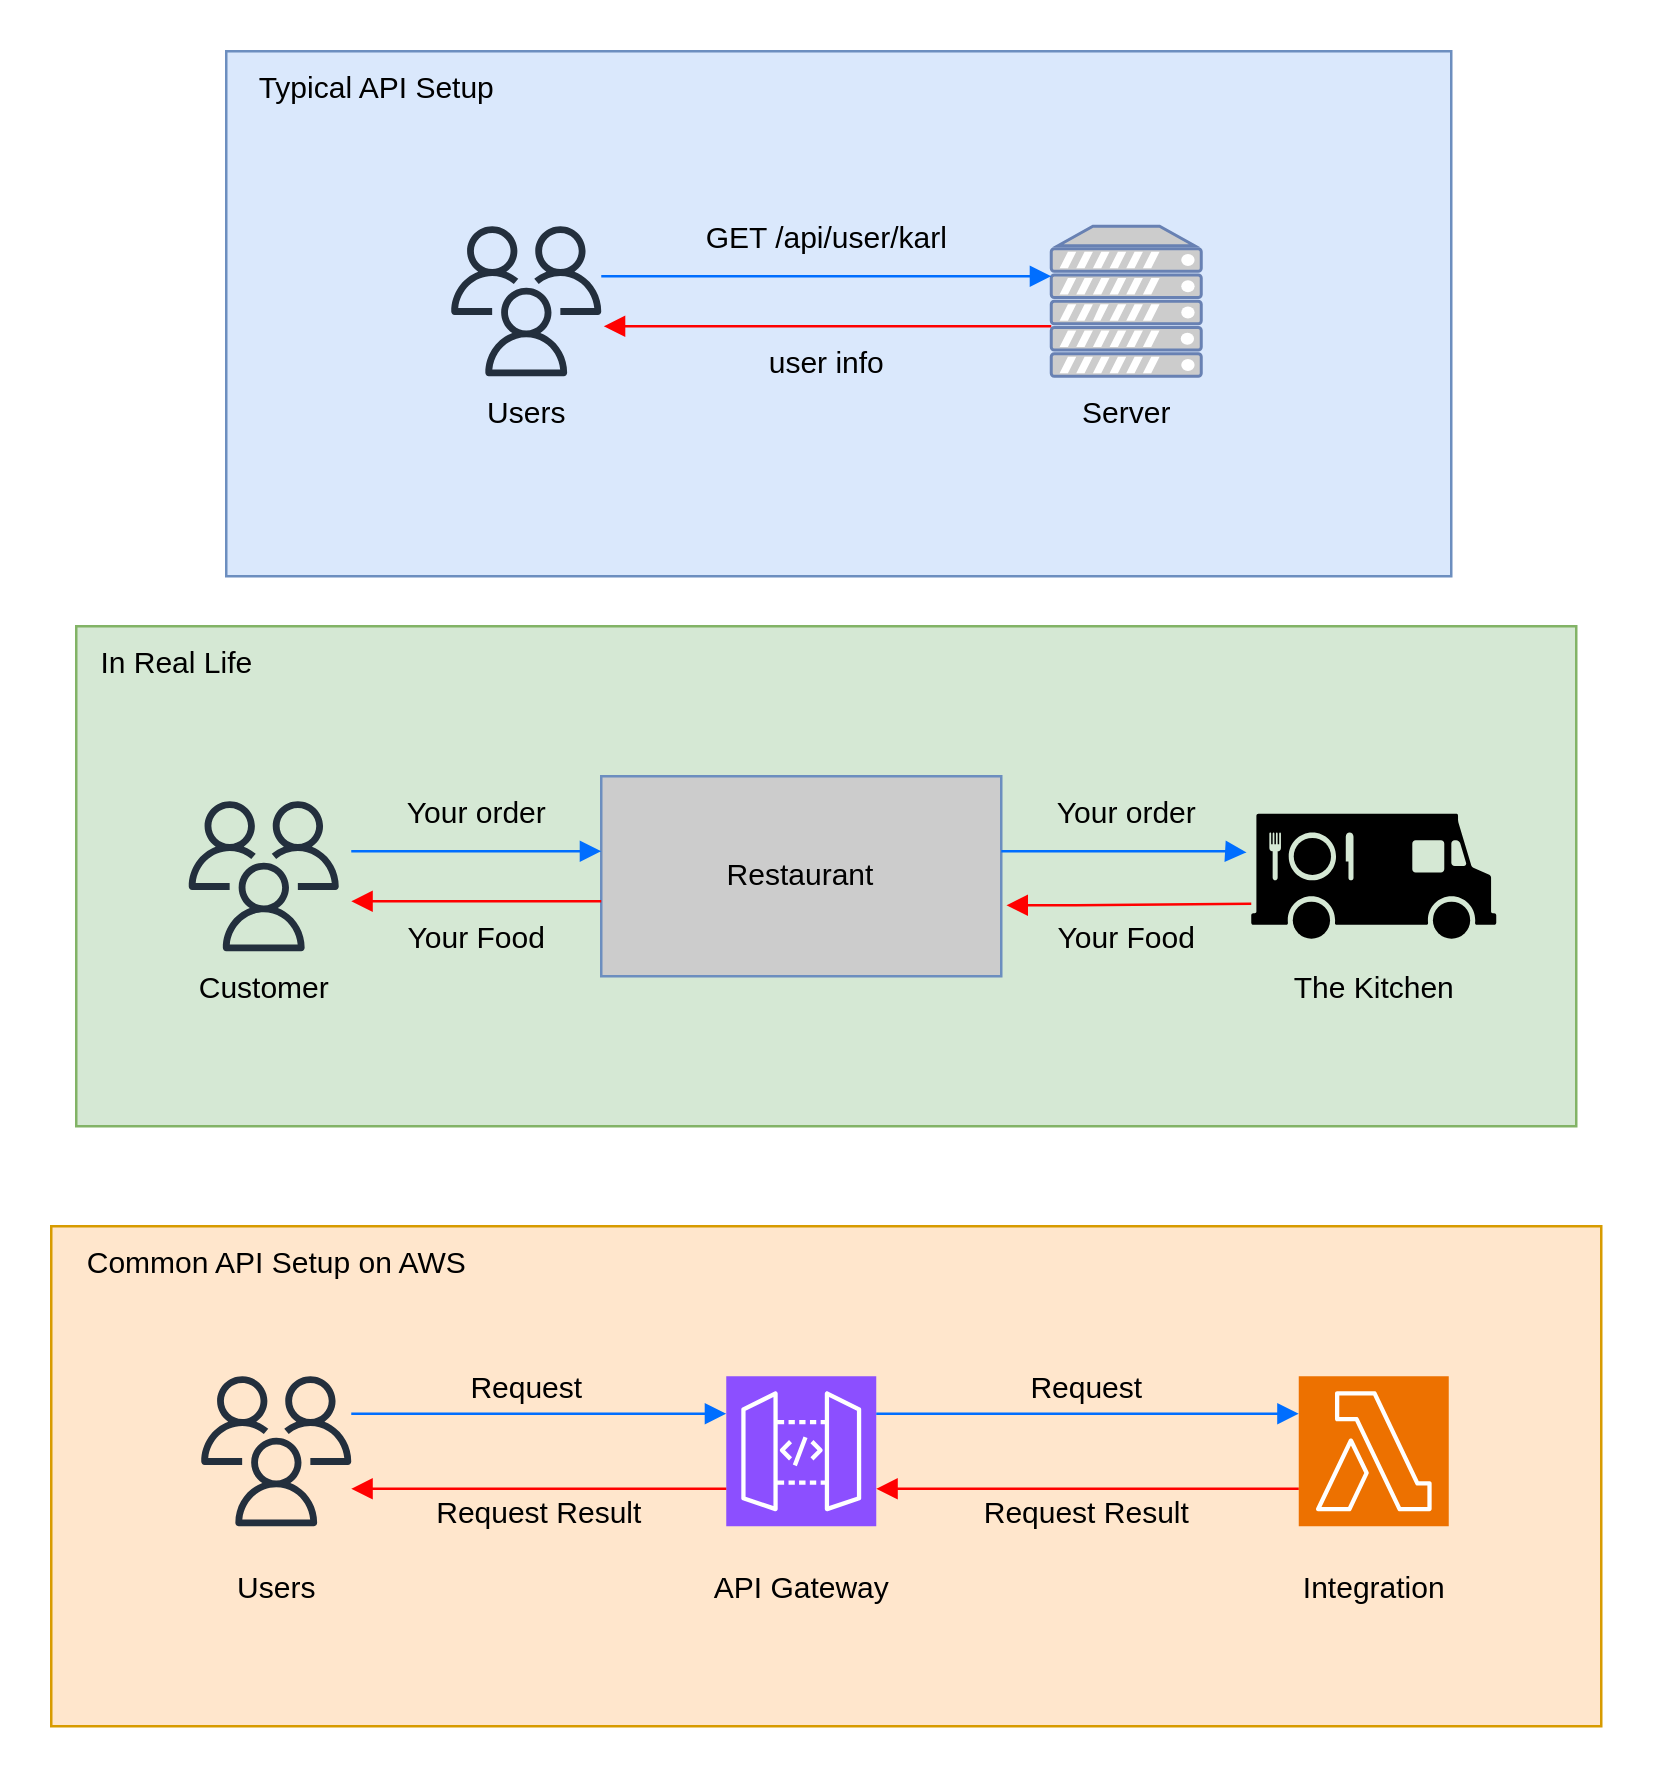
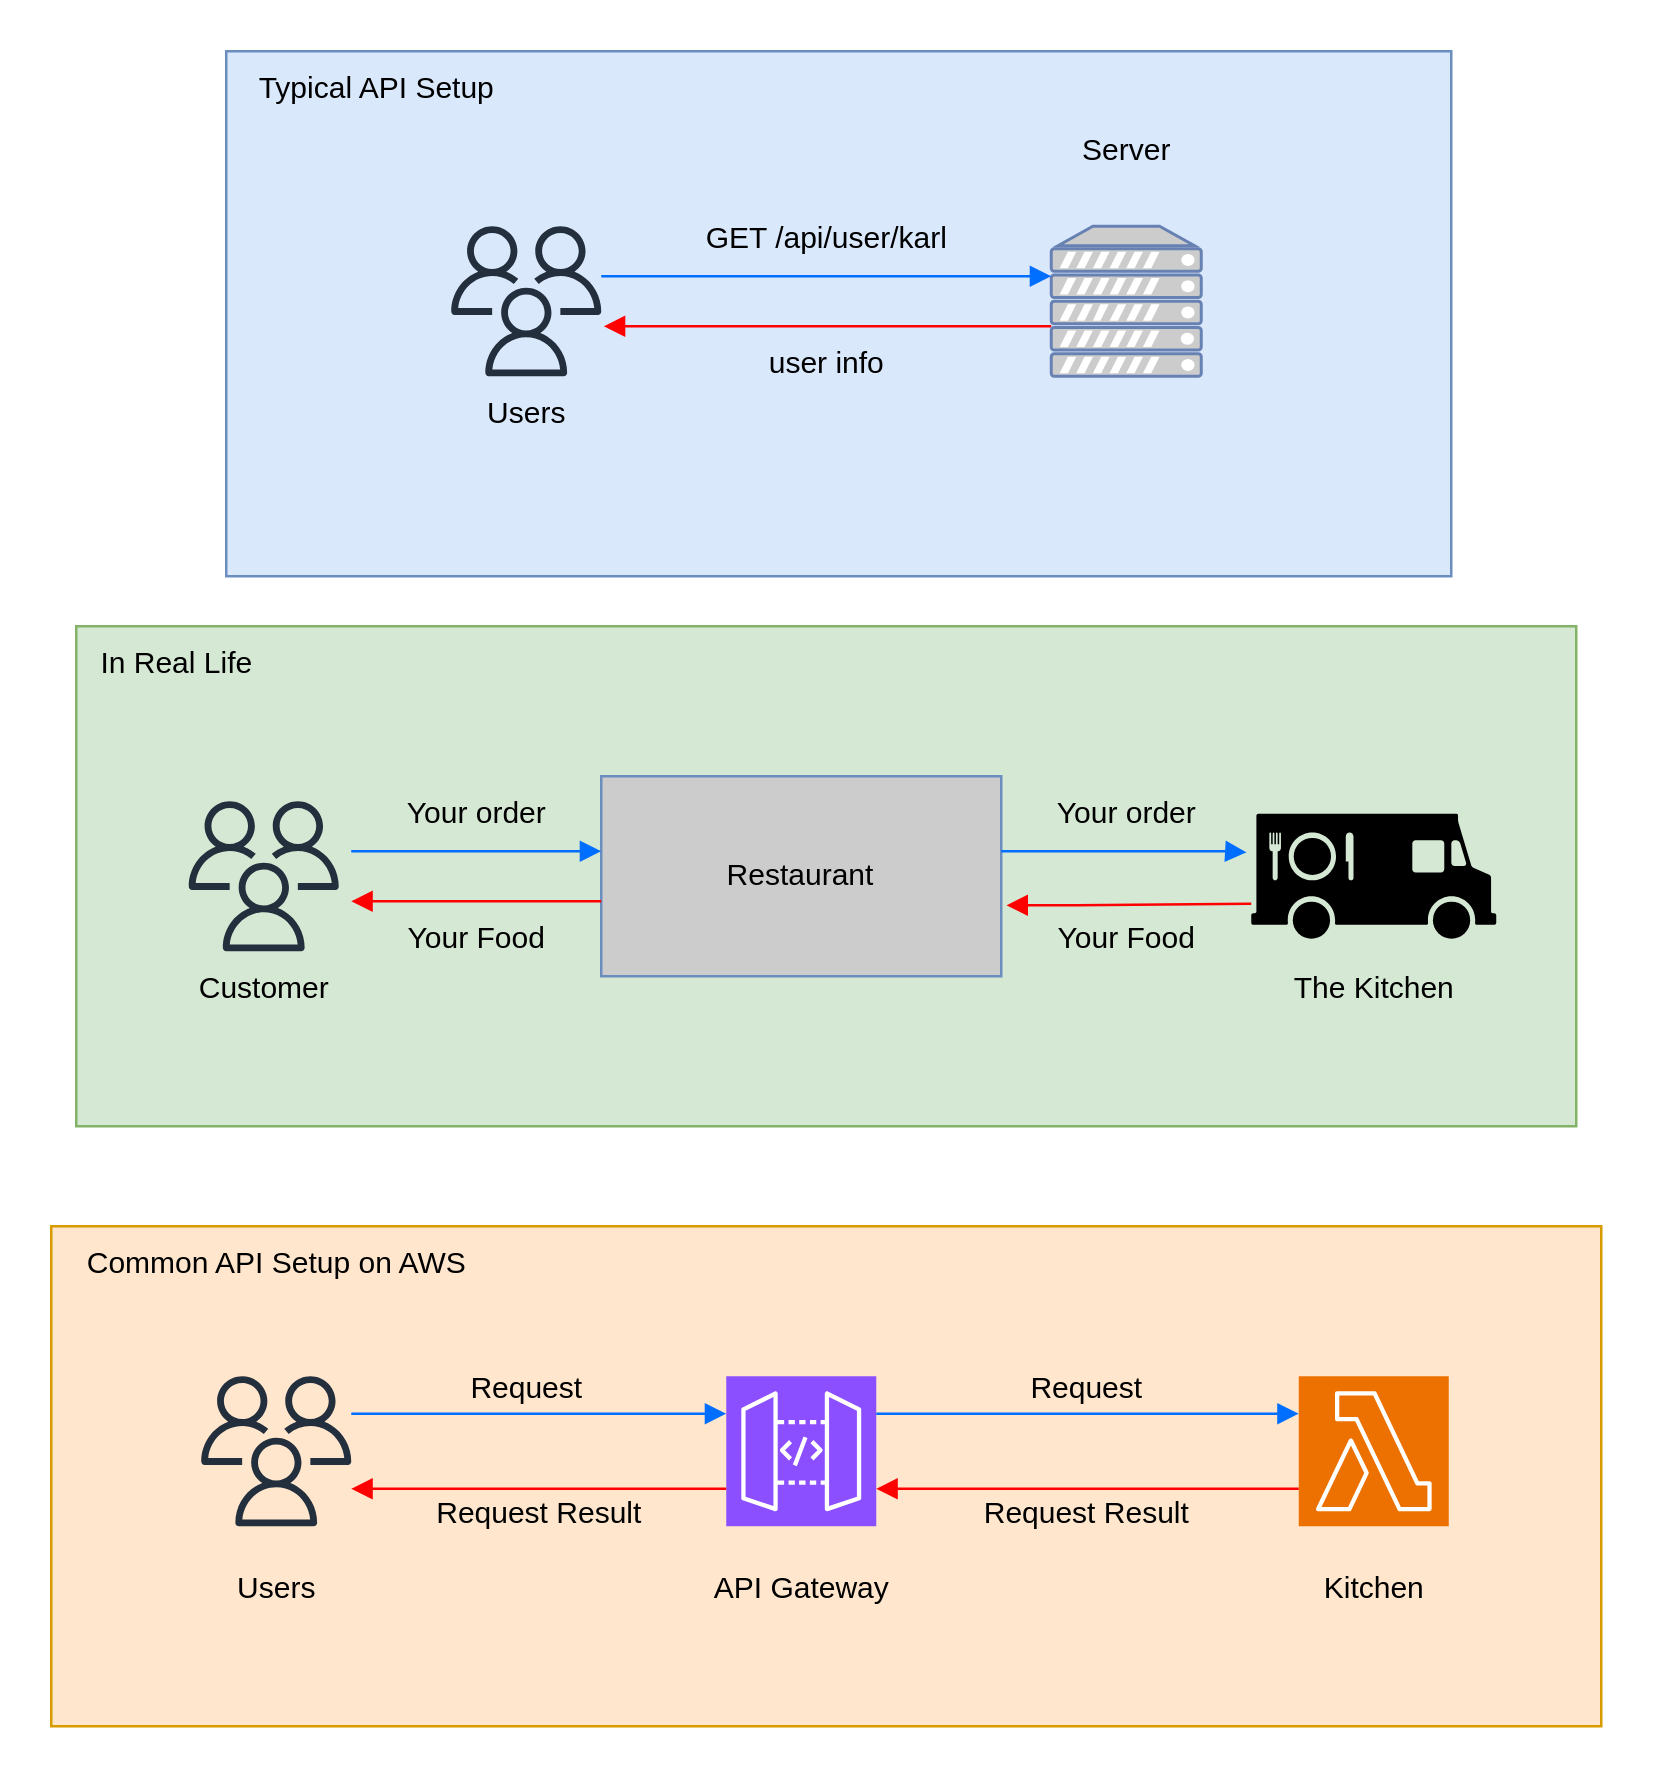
node "Server": moved (1126, 414) -> (1126, 151)
node "Integration": label "Integration" -> "Kitchen"
